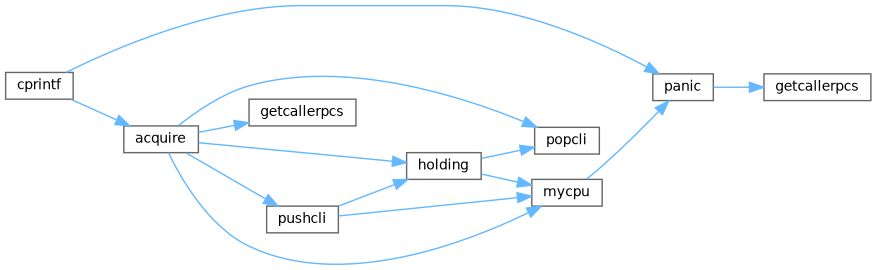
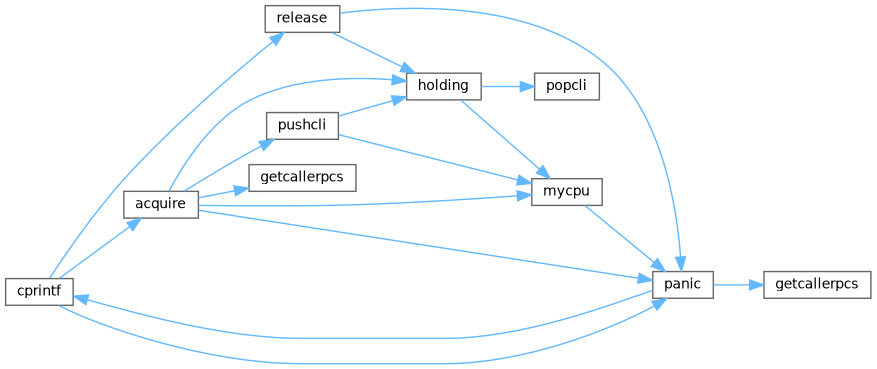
node "release": added
edge "acquire" -> "popcli": now "acquire" -> "panic"
edge "panic" -> "cprintf": added
